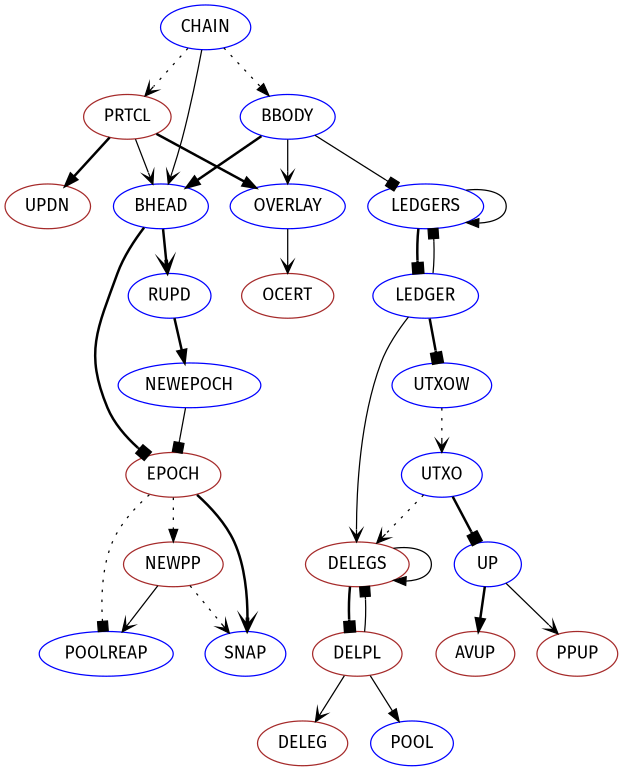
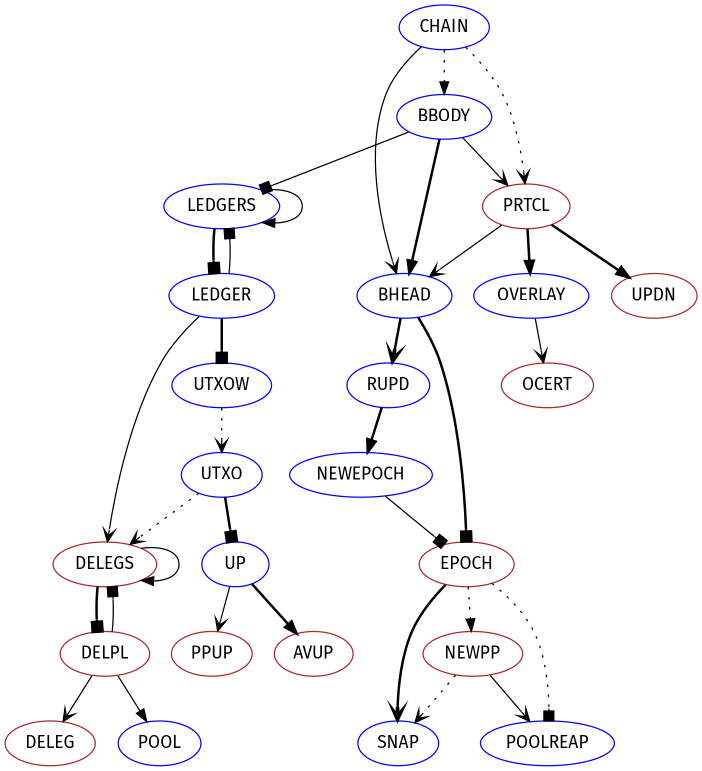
edge "BBODY" -> "OVERLAY": now "BBODY" -> "PRTCL"
